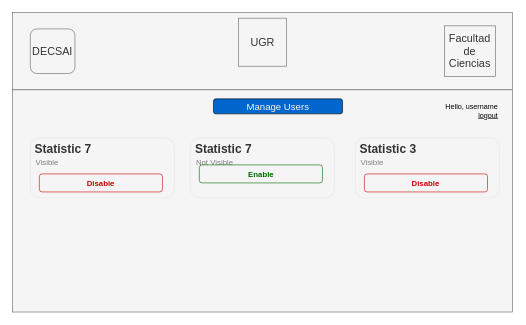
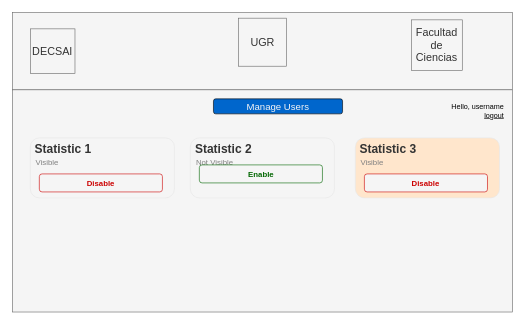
node "DECSAI": shape rounded rectangle -> rectangle
node "Facultad de Ciencias": moved (470, 51) -> (437, 45)
node "Hello, username logout": moved (469, 111) -> (475, 111)
node "Statistic 7 Visible": label "Statistic 7 Visible" -> "Statistic 1 Visible"
node "Statistic 7 Not Visible": label "Statistic 7 Not Visible" -> "Statistic 2 Not Visible"
node "Statistic 3 Visible": fillcolor #f5f5f5 -> #ffe6cc
